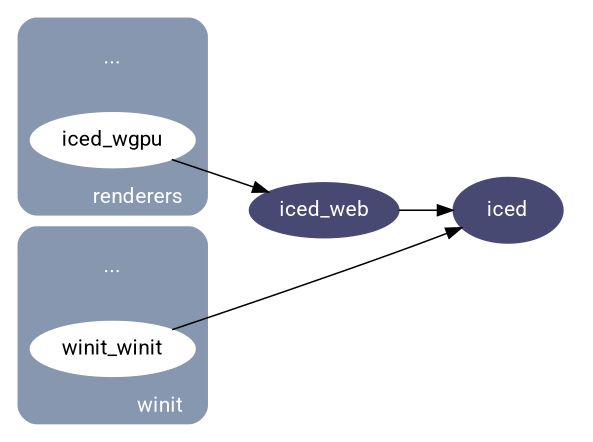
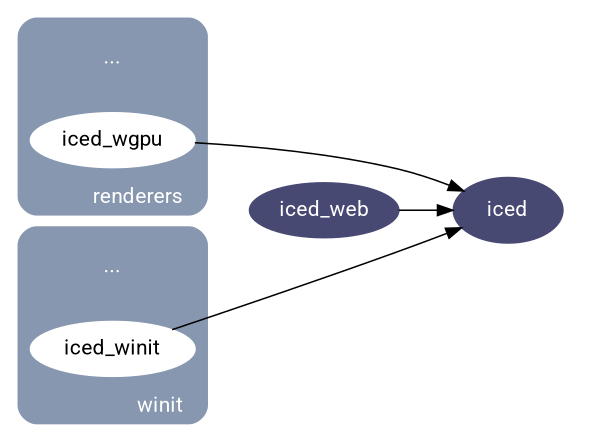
edge "iced_wgpu" -> "iced_web": now "iced_wgpu" -> "iced"
node "winit_winit": label "winit_winit" -> "iced_winit"
